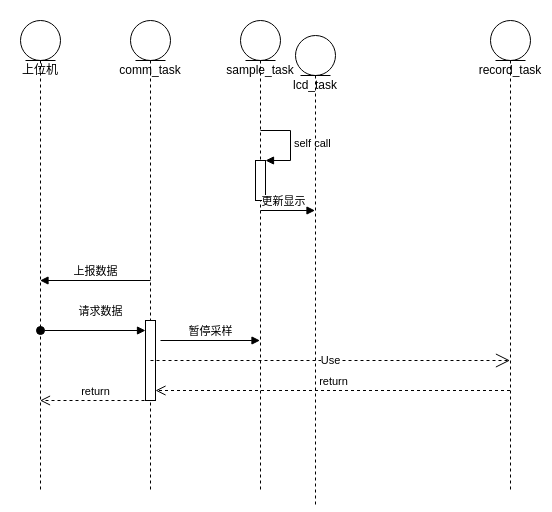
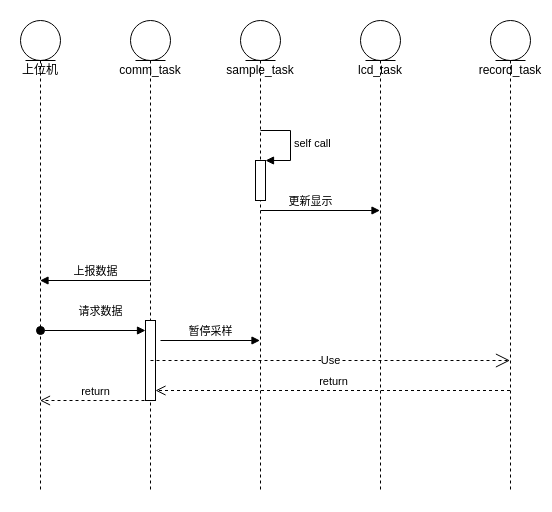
node "lcd_task": moved (316, 271) -> (381, 256)
